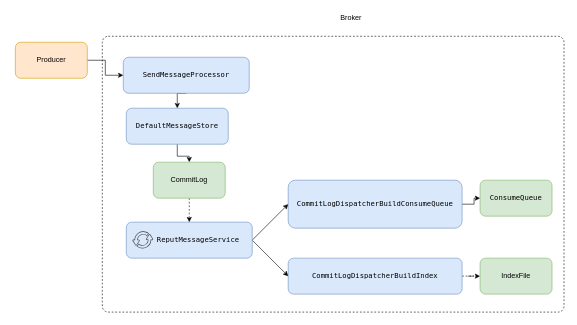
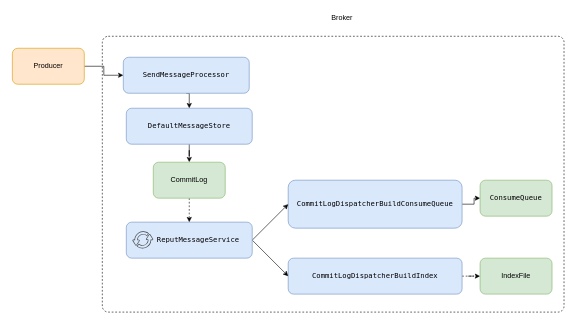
node "Broker": moved (351, 18) -> (342, 18)
node "Producer": moved (51, 60) -> (48, 66)
node "DefaultMessageStore": size 102x36 -> 126x36
